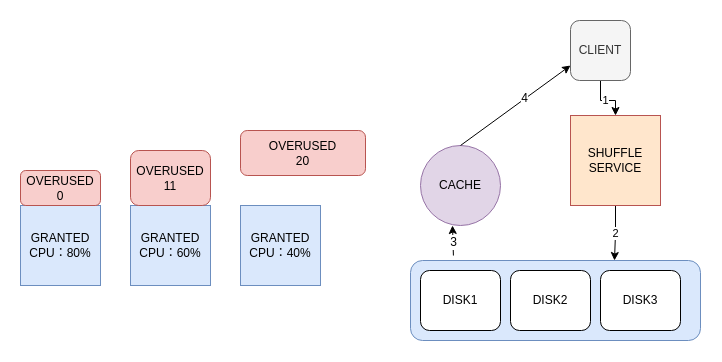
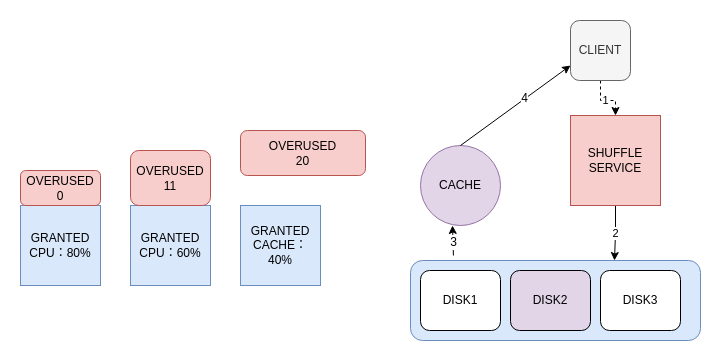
edge "CLIENT" -> "SHUFFLE SERVICE": style solid -> dashed
node "SHUFFLE SERVICE": fillcolor #ffe6cc -> #f8cecc
node "GRANTED CPU：40%": label "GRANTED CPU：40%" -> "GRANTED CACHE：40%"
node "DISK2": fillcolor #ffffff -> #e1d5e7
